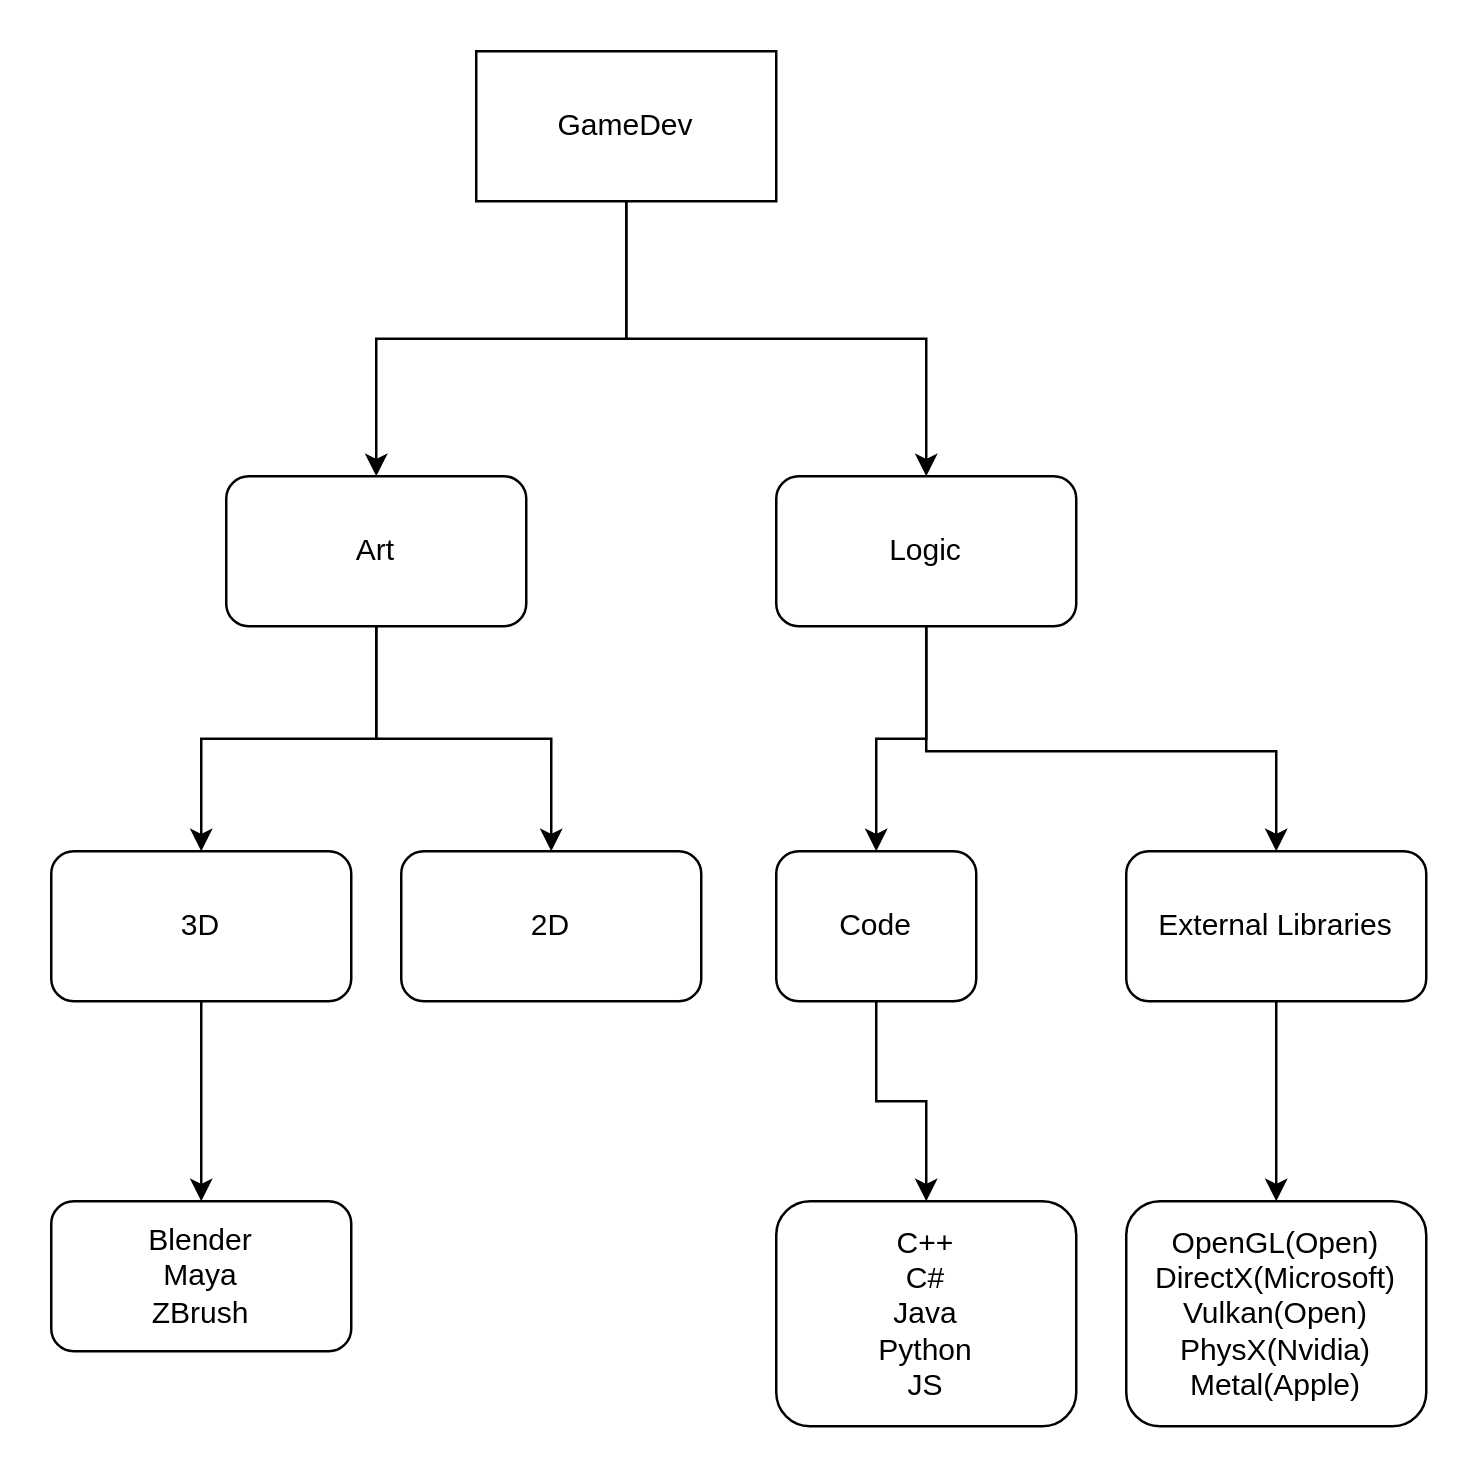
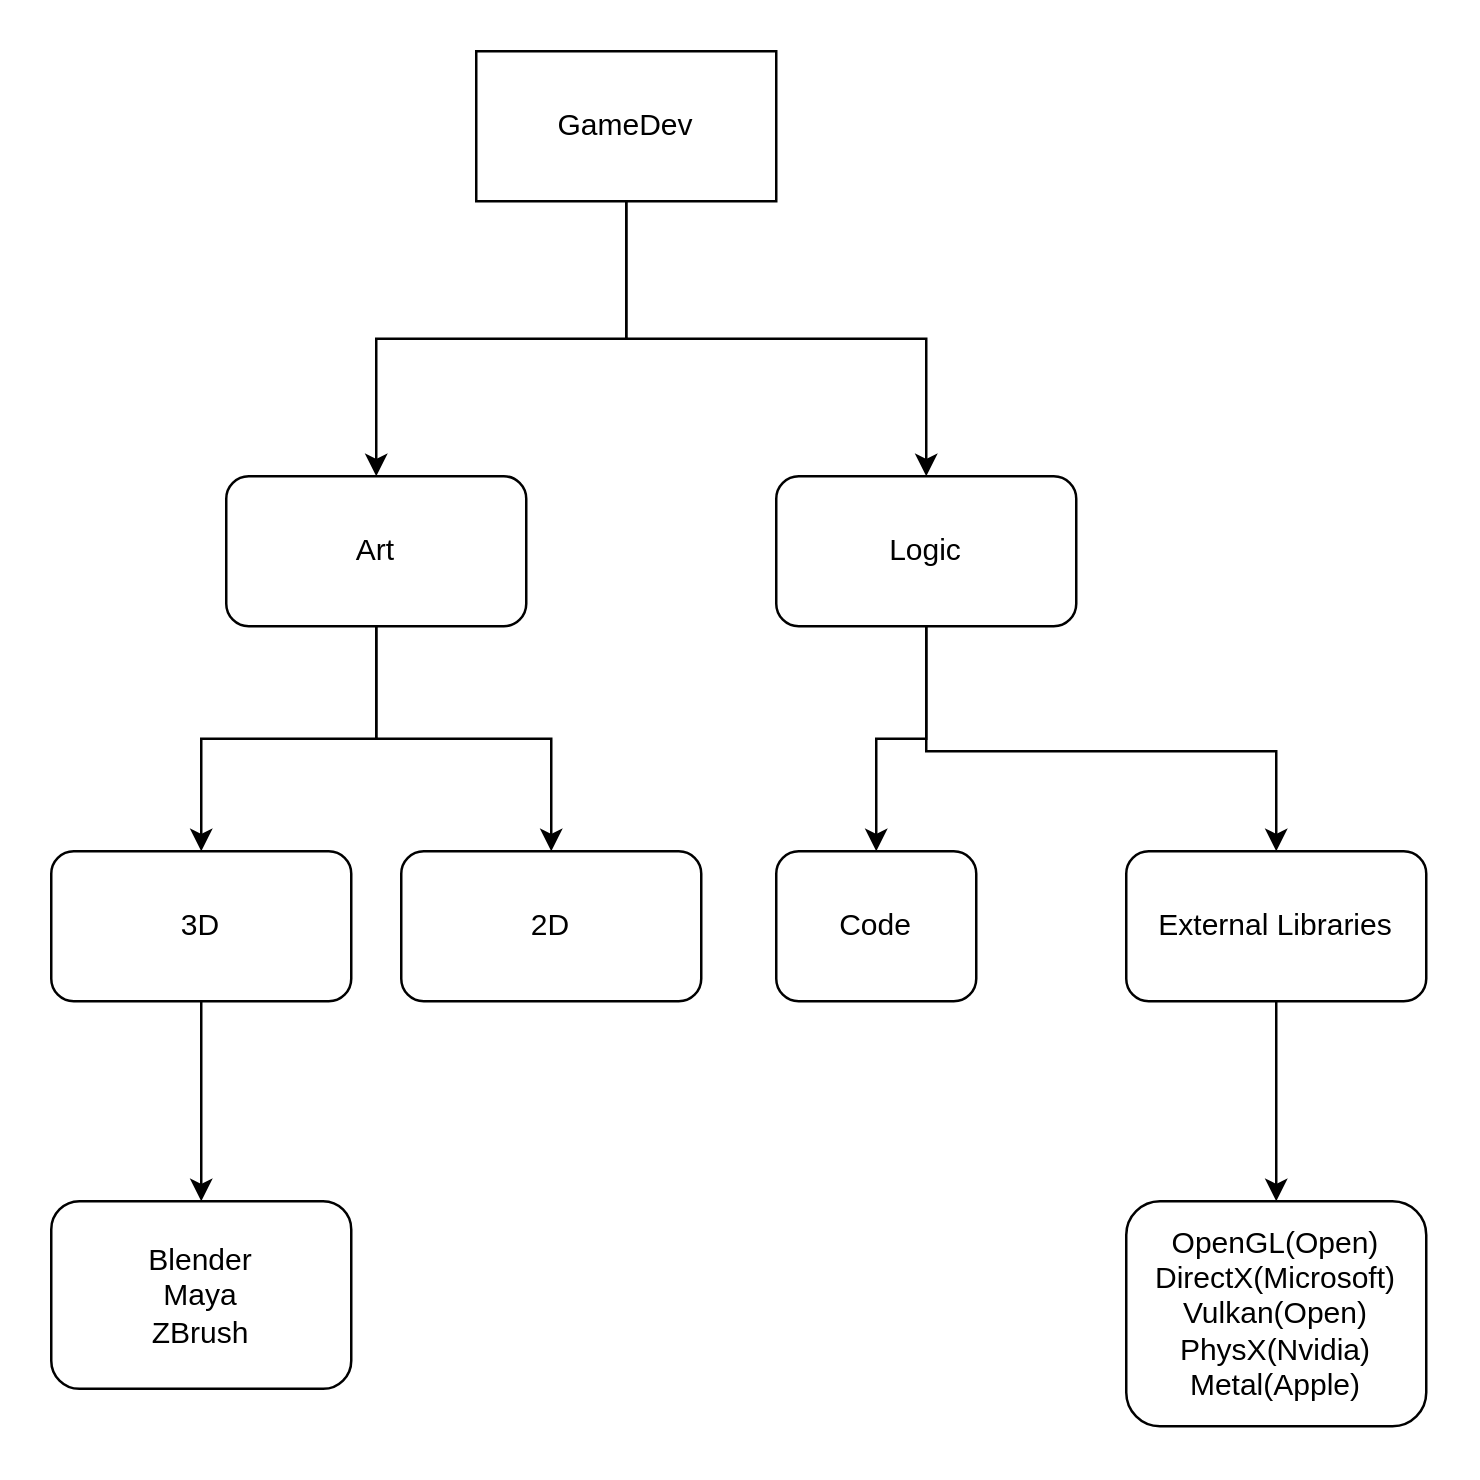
edge "Code" -> "C++ C# Java Python JS": removed
node "Blender Maya ZBrush": size 300x150 -> 300x188
node "C++ C# Java Python JS": removed
